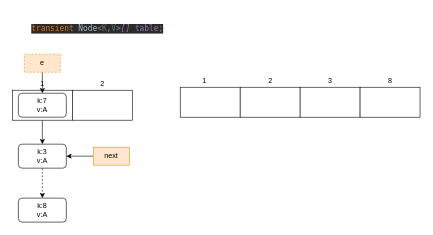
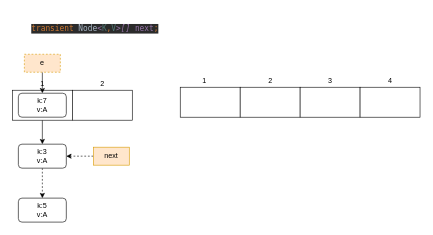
node "transient Node<K,V>[] table;": label "transient Node<K,V>[] table;" -> "transient Node<K,V>[] next;"
node "8": label "8" -> "4"
edge "next" -> "k:3 v:A": style solid -> dashed
node "k:8 v:A": label "k:8 v:A" -> "k:5 v:A"
